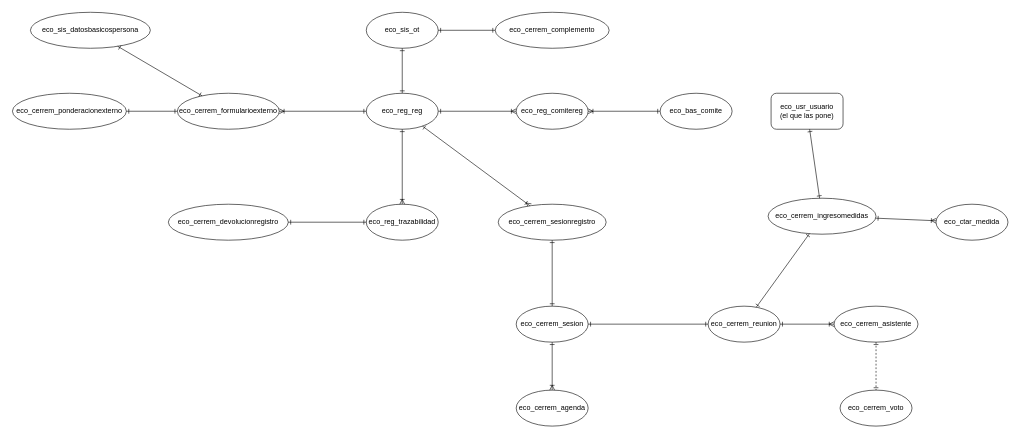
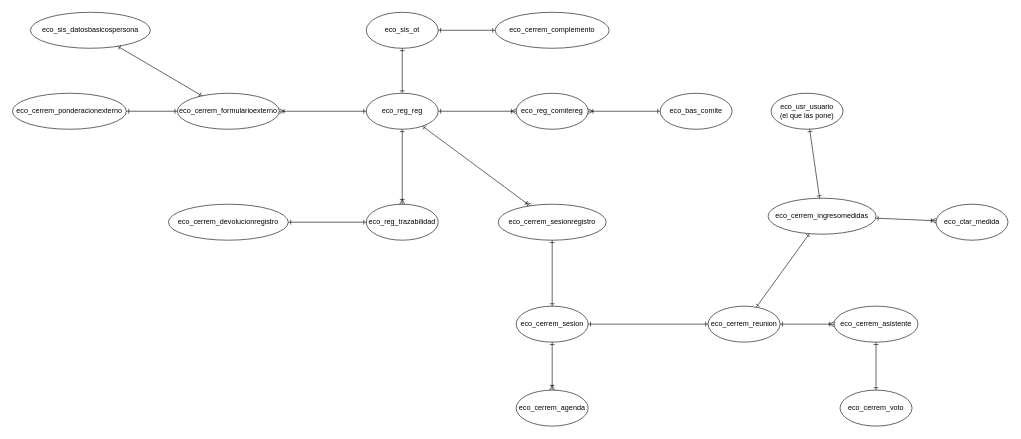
node "eco_usr_usuario (el que las pone)": shape rounded rectangle -> ellipse
edge "eco_cerrem_asistente" -- "eco_cerrem_voto": style dashed -> solid
